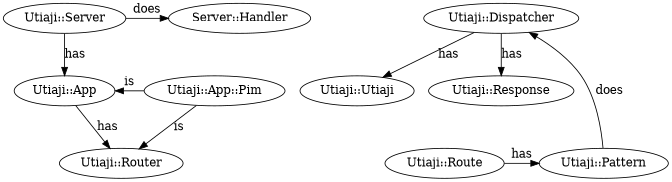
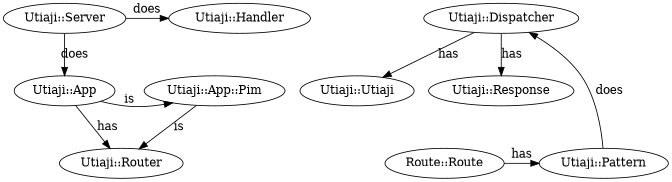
node "Server::Handler": label "Server::Handler" -> "Utiaji::Handler"
edge "Utiaji::Server" -> "Utiaji::App": label "has" -> "does"
edge "Utiaji::App::Pim" -> "Utiaji::App": reversed
node "Utiaji::Route": label "Utiaji::Route" -> "Route::Route"
